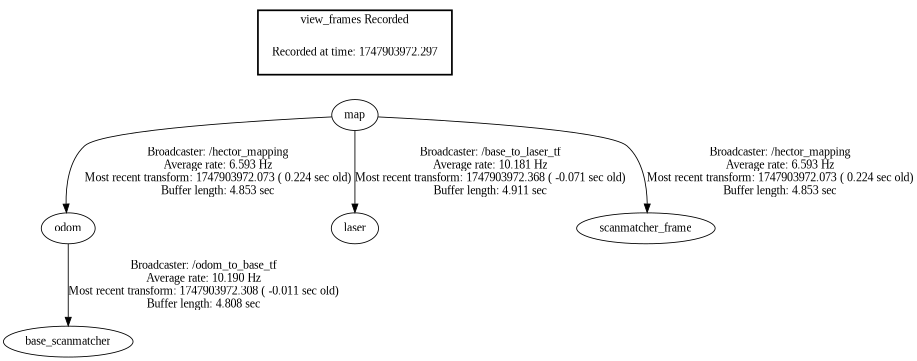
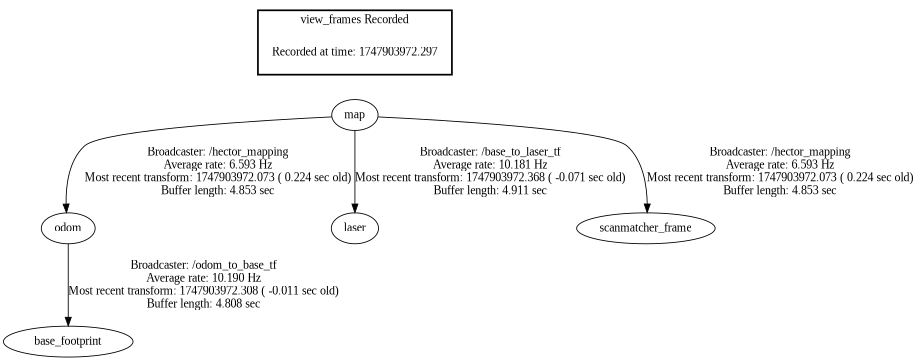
node "base_scanmatcher": label "base_scanmatcher" -> "base_footprint"
